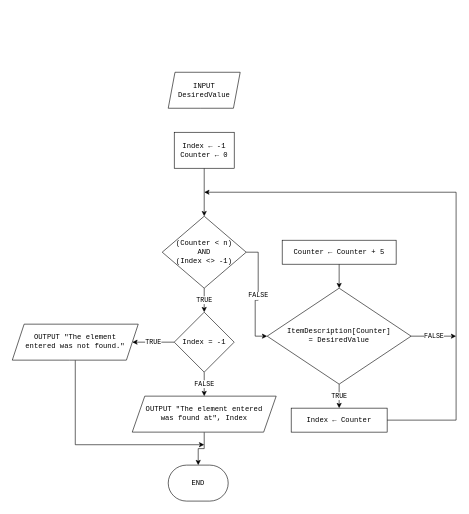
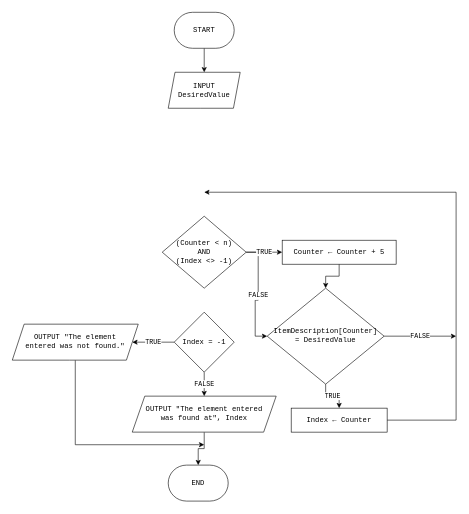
node "START": added
edge "START" -> "INPUT DesiredValue": added
node "Index ← -1 Counter ← 0": removed
edge "Index ← -1 Counter ← 0" -> "(Counter < n) AND (Index <> -1)": removed
edge "(Counter < n) AND (Index <> -1)" -> "Index = -1": now "(Counter < n) AND (Index <> -1)" -> "Counter ← Counter + 5"
node "ItemDescription[Counter] = DesiredValue": size 144x96 -> 117x96
